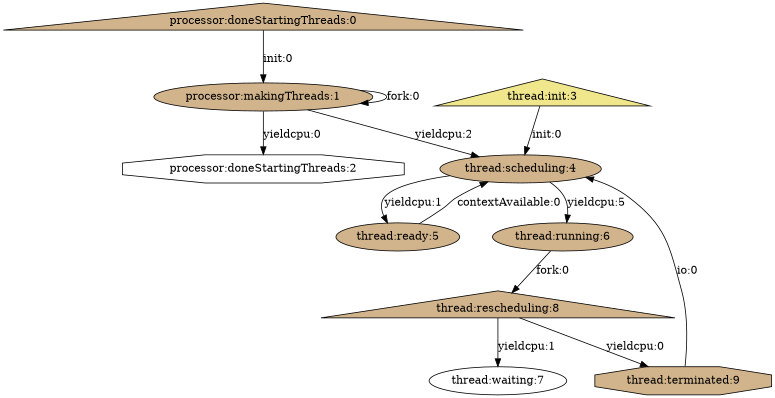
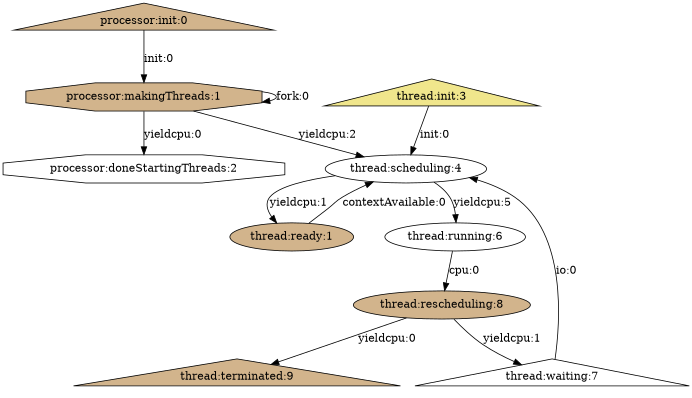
node "processor:doneStartingThreads:0": label "processor:doneStartingThreads:0" -> "processor:init:0"
node "processor:makingThreads:1": shape ellipse -> octagon
node "thread:scheduling:4": fillcolor tan -> white
node "thread:ready:5": label "thread:ready:5" -> "thread:ready:1"
node "thread:running:6": fillcolor tan -> white
edge "thread:terminated:9" -> "thread:scheduling:4": now "thread:waiting:7" -> "thread:scheduling:4"
edge "thread:running:6" -> "thread:rescheduling:8": label "fork:0" -> "cpu:0"
node "thread:rescheduling:8": shape triangle -> ellipse
node "thread:waiting:7": shape ellipse -> triangle
node "thread:terminated:9": shape octagon -> triangle
